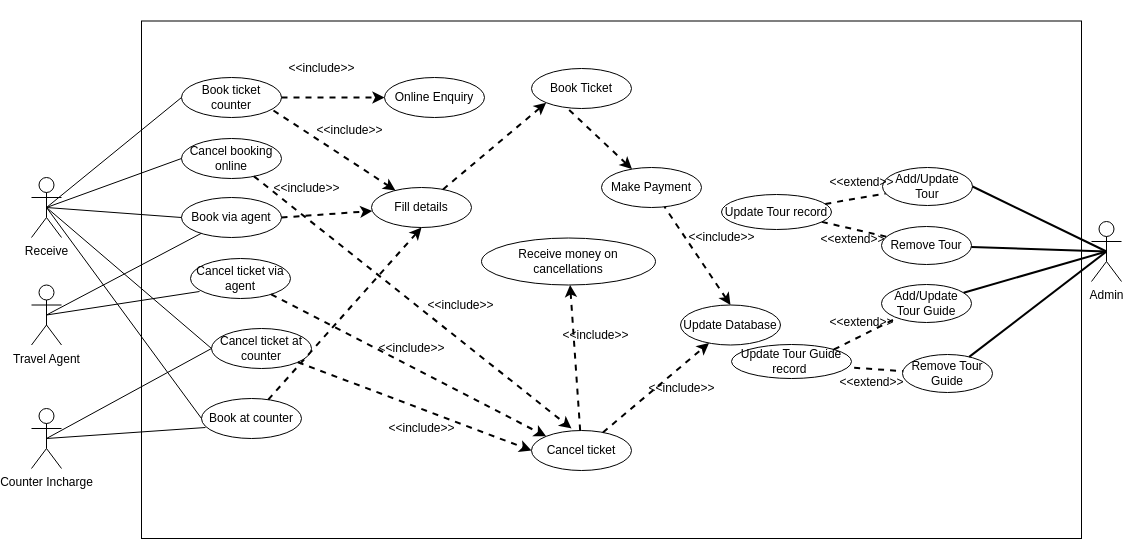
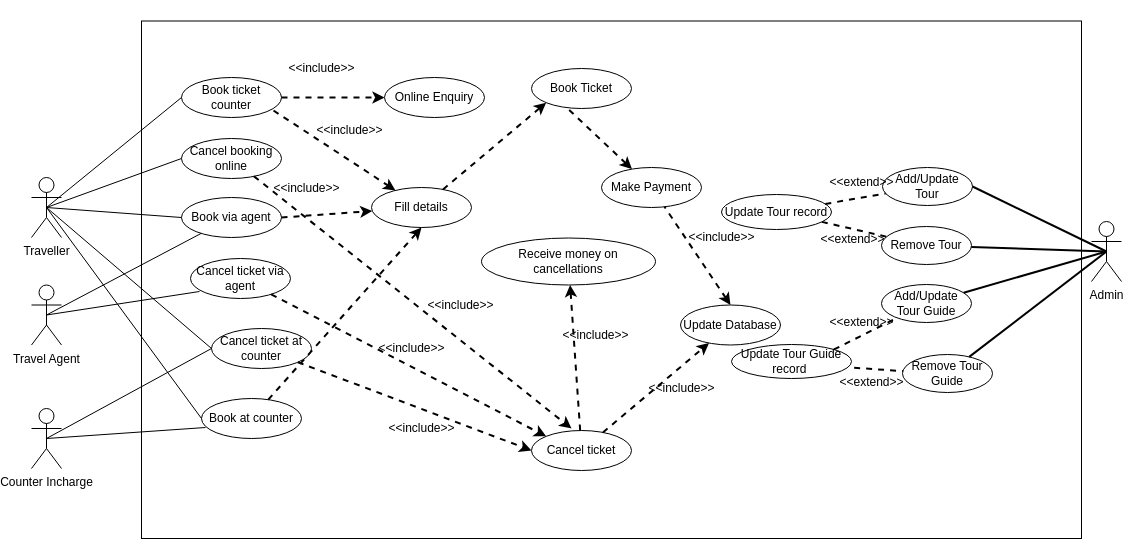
node "Receive": label "Receive" -> "Traveller"
